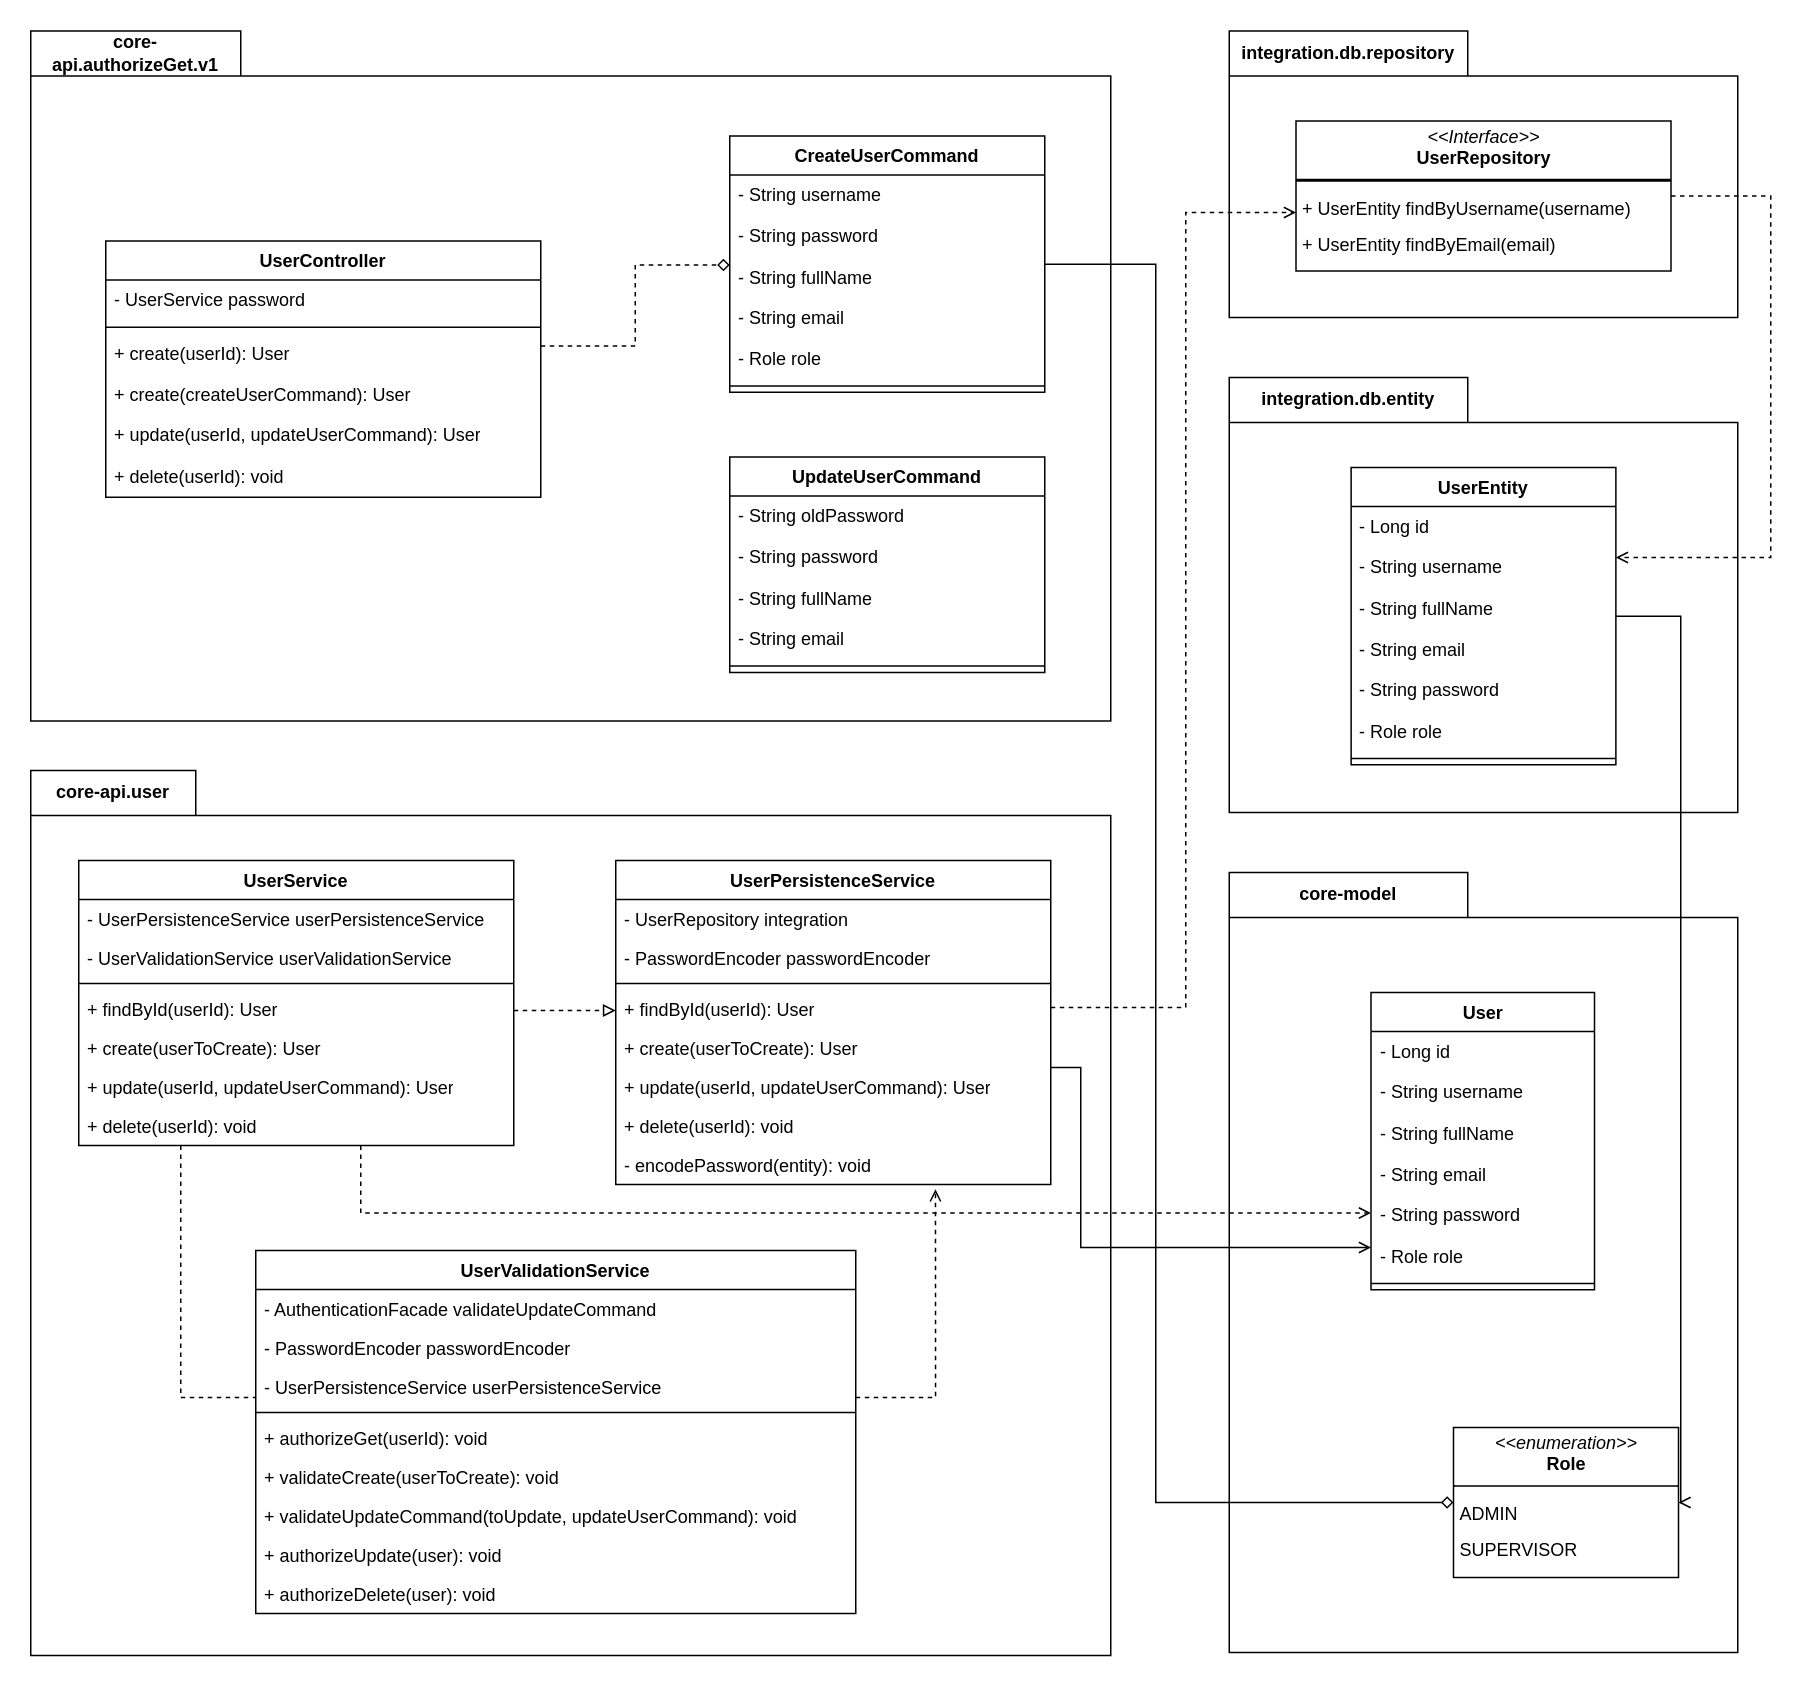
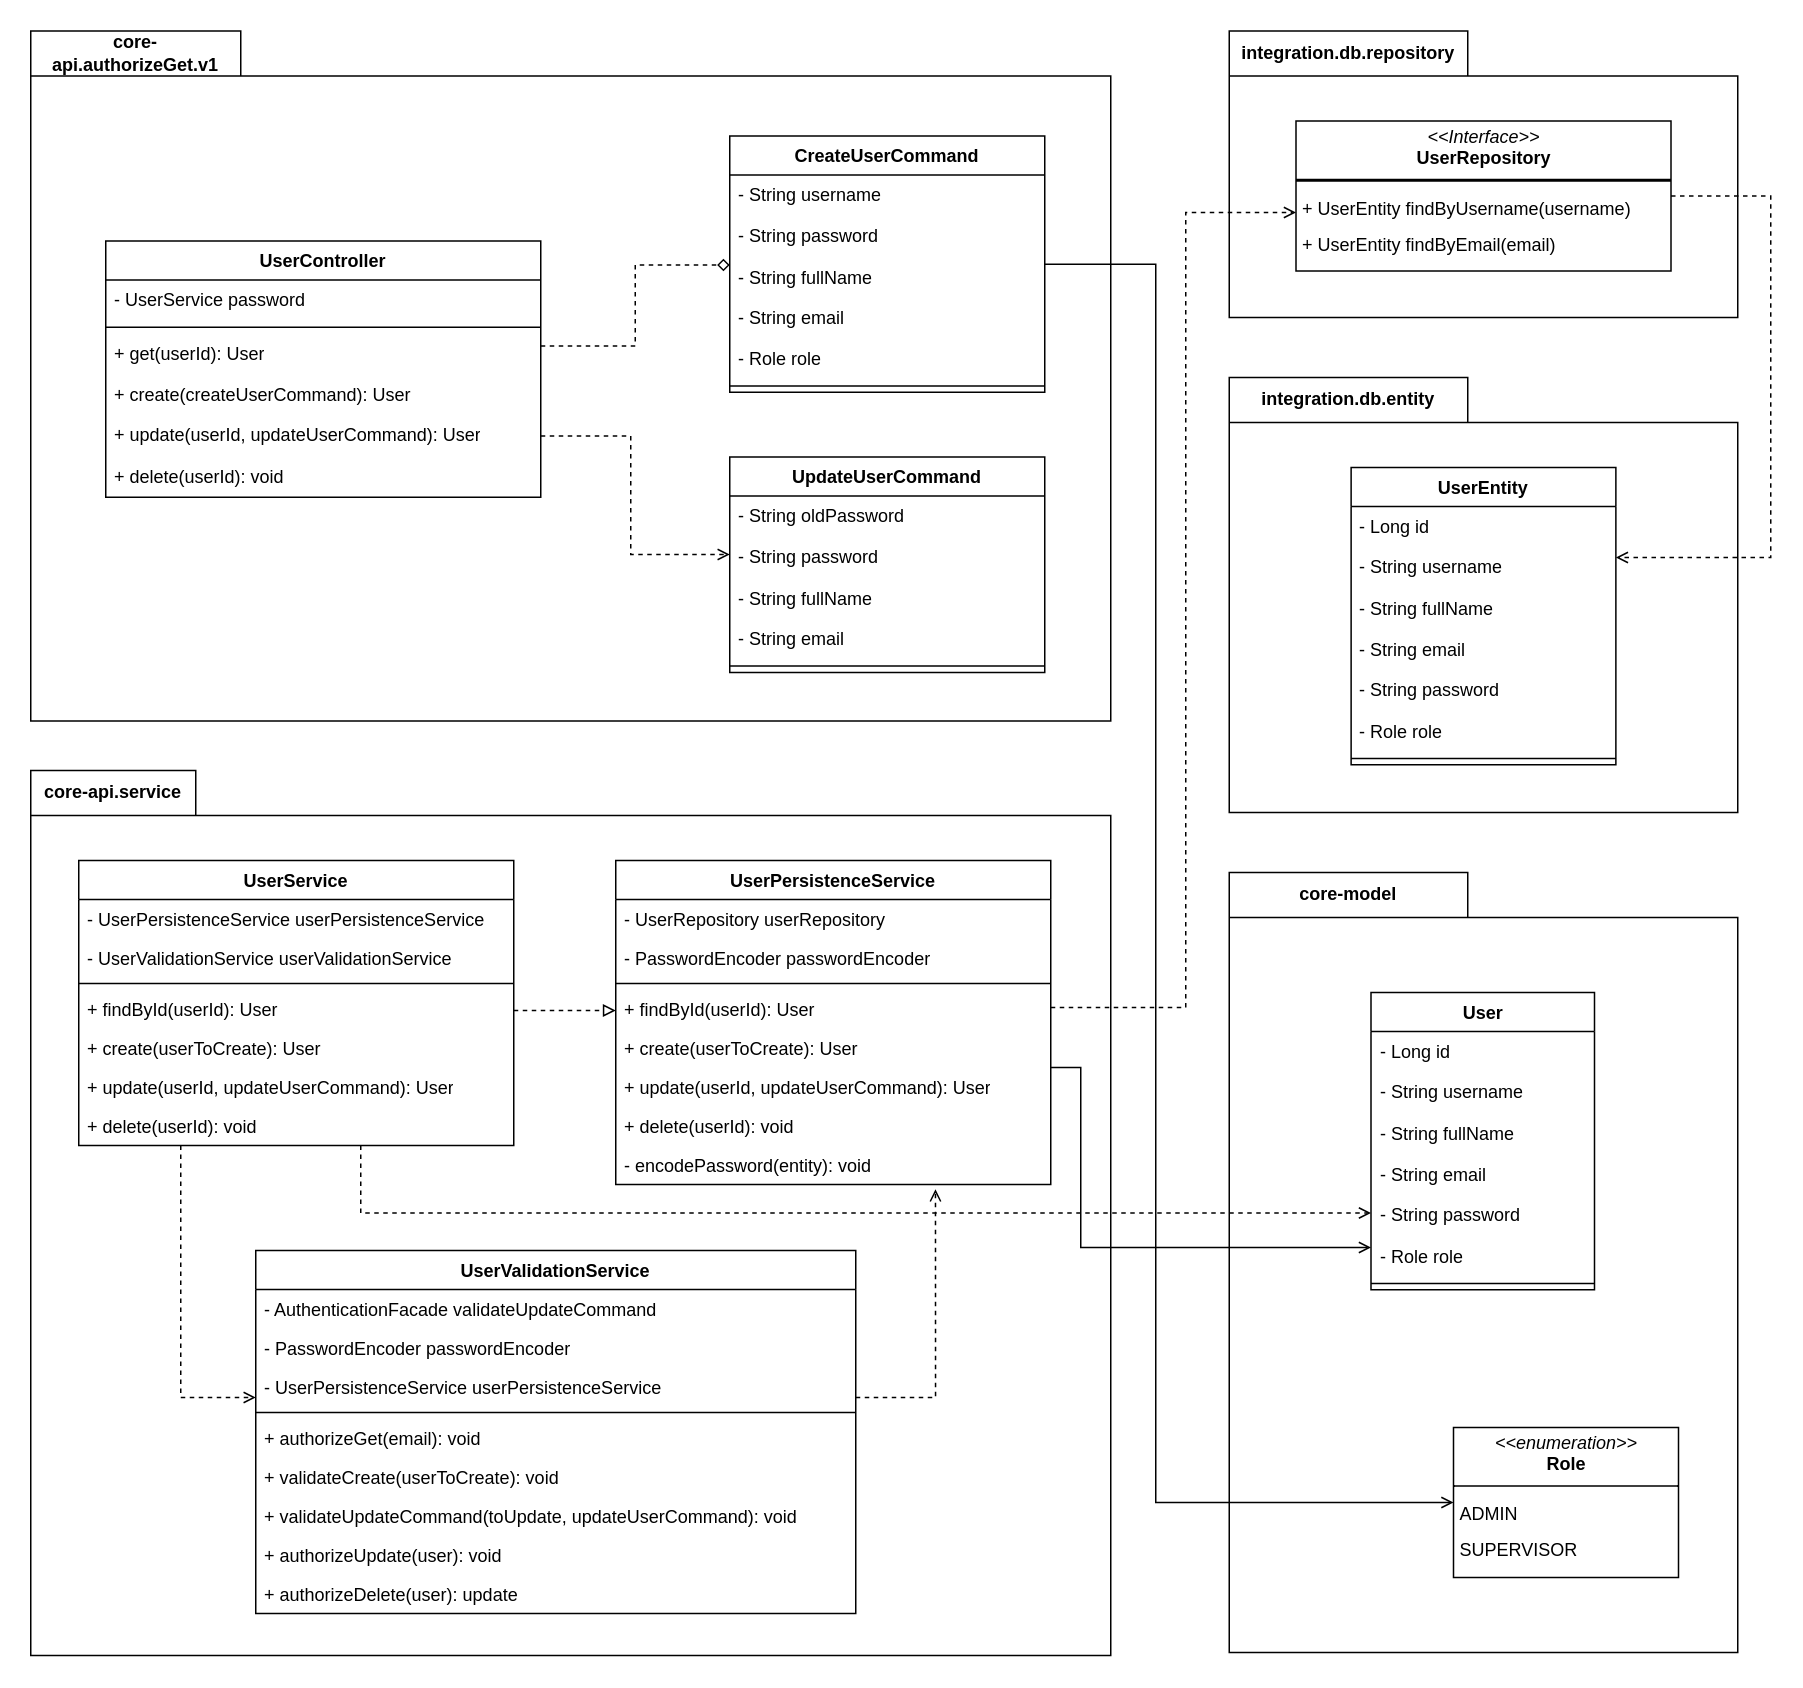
node "+ create(userId): User": label "+ create(userId): User" -> "+ get(userId): User"
edge "UserController" -> "UpdateUserCommand": added
node "core-api.user": label "core-api.user" -> "core-api.service"
node "- UserRepository integration": label "- UserRepository integration" -> "- UserRepository userRepository"
edge "UserEntity" -> "<<enumeration>> Role ADMIN SUPERVISOR": removed
edge "UserService" -- "UserValidationService": arrowhead none -> open
node "+ authorizeGet(userId): void": label "+ authorizeGet(userId): void" -> "+ authorizeGet(email): void"
edge "CreateUserCommand" -> "<<enumeration>> Role ADMIN SUPERVISOR": arrowhead diamond -> open
node "+ authorizeDelete(user): void": label "+ authorizeDelete(user): void" -> "+ authorizeDelete(user): update"
